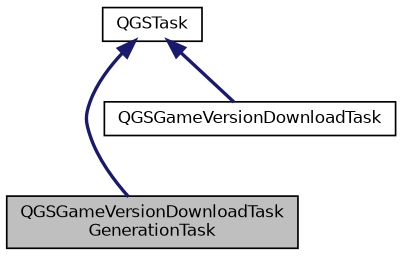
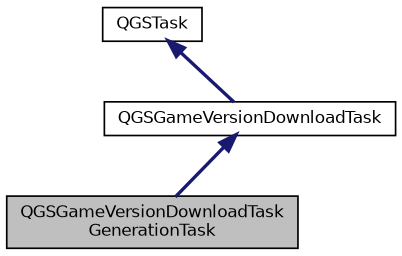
edge "QGSGameVersionDownloadTask GenerationTask" -> "QGSTask": now "QGSGameVersionDownloadTask GenerationTask" -> "QGSGameVersionDownloadTask"
